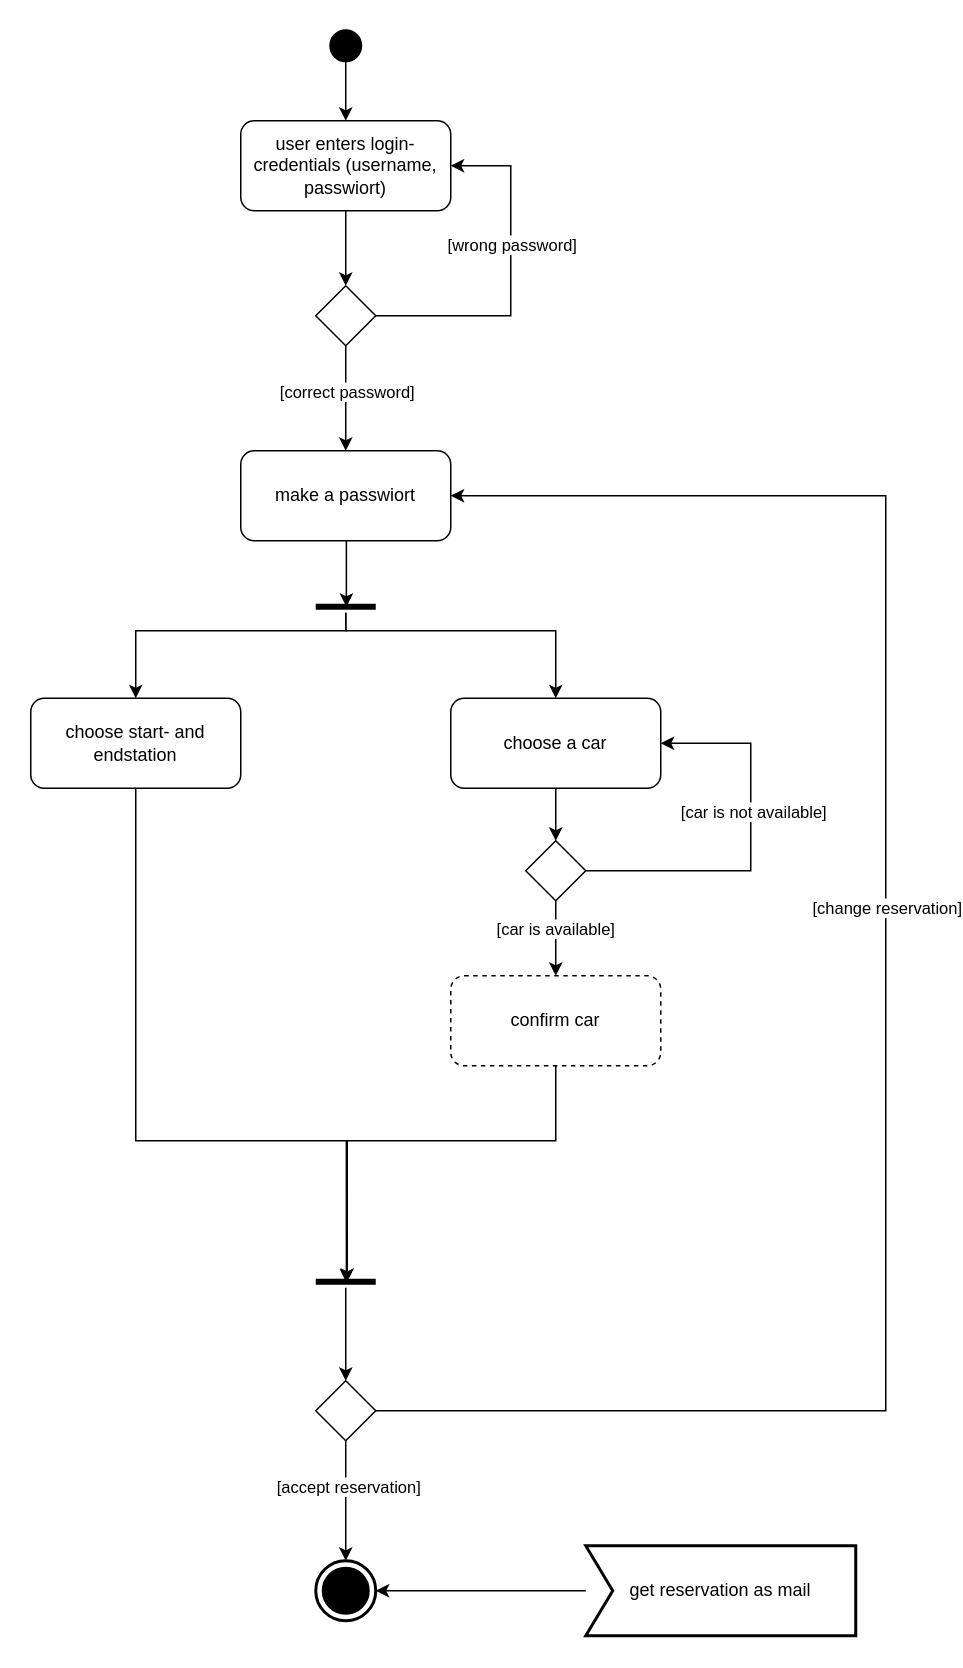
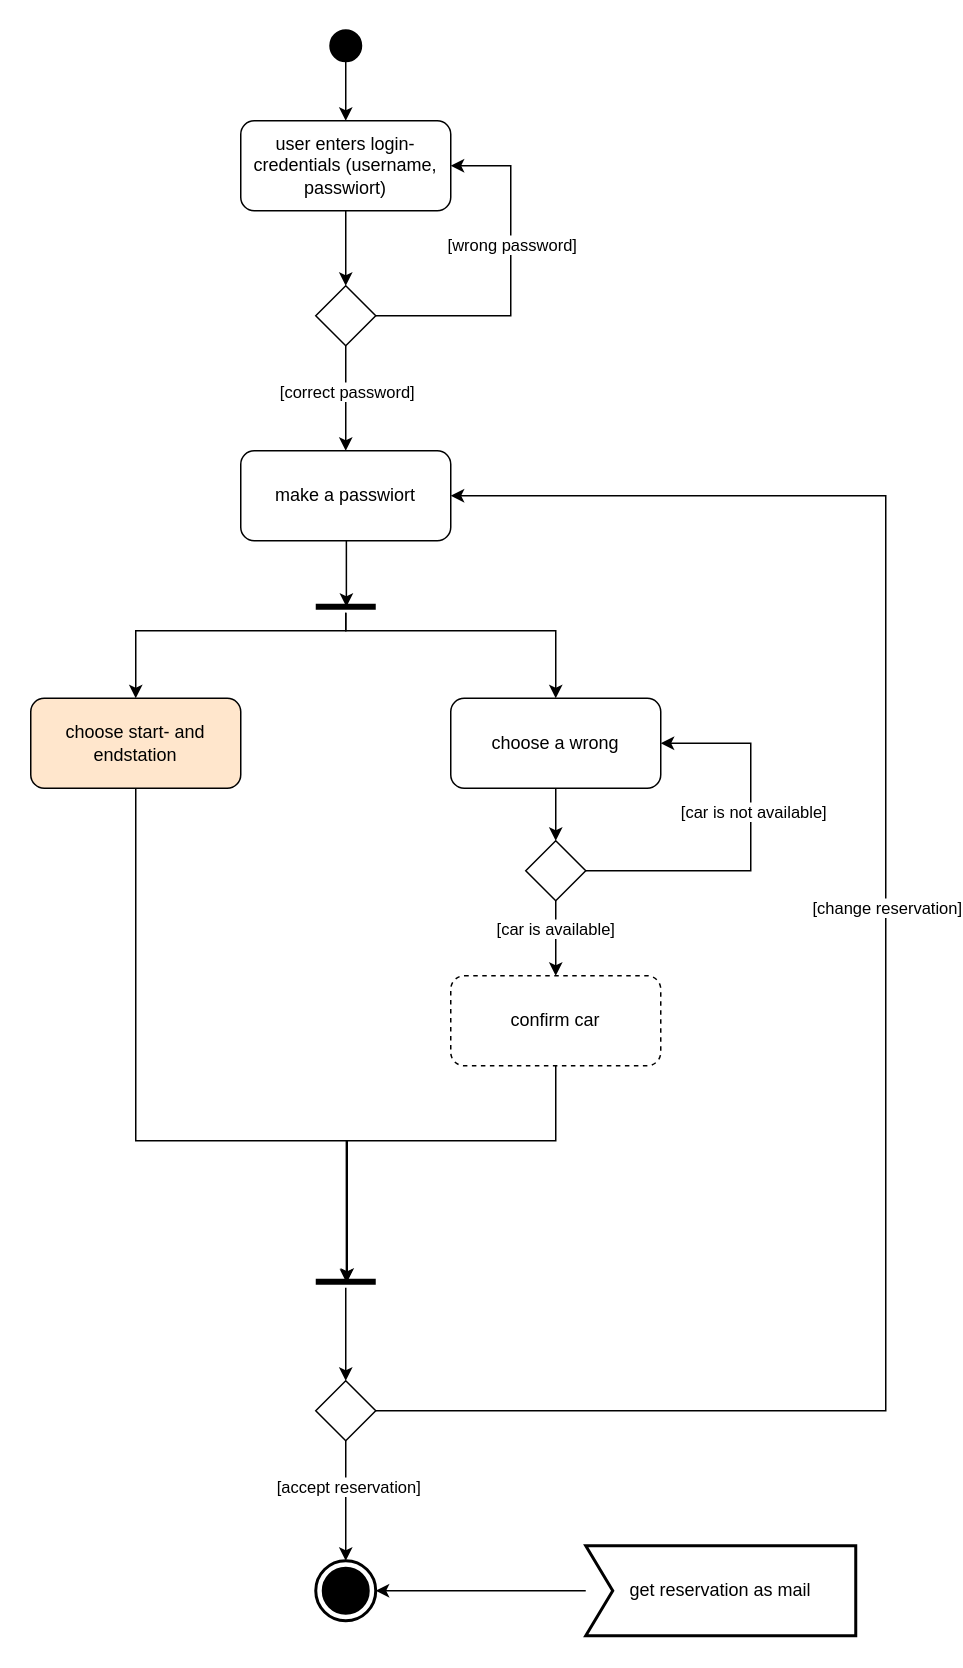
node "choose start- and endstation": fillcolor #ffffff -> #ffe6cc
node "choose a car": label "choose a car" -> "choose a wrong"
